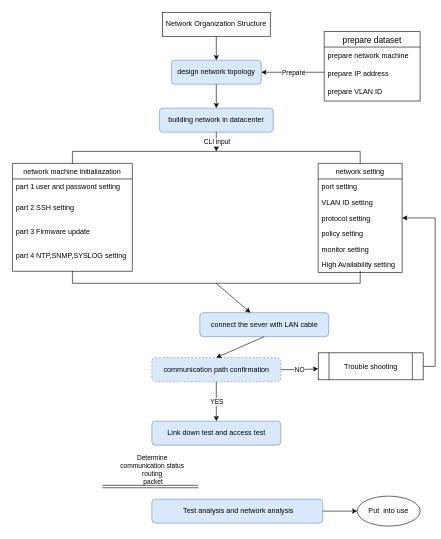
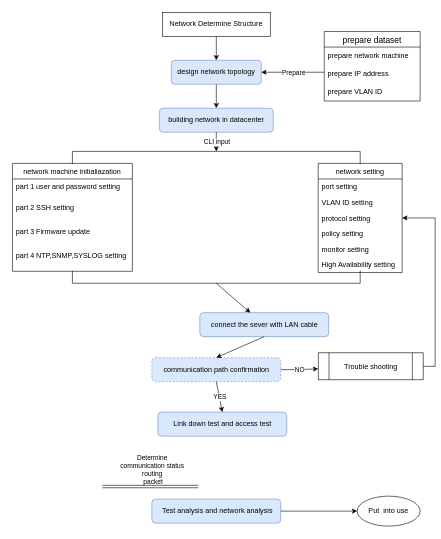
node "Network Organization Structure": label "Network Organization Structure" -> "Network Determine Structure"
node "Link down test and access test": moved (216, 434) -> (222, 425)
node "Test analysis and network analysis": size 171x24 -> 129x24
